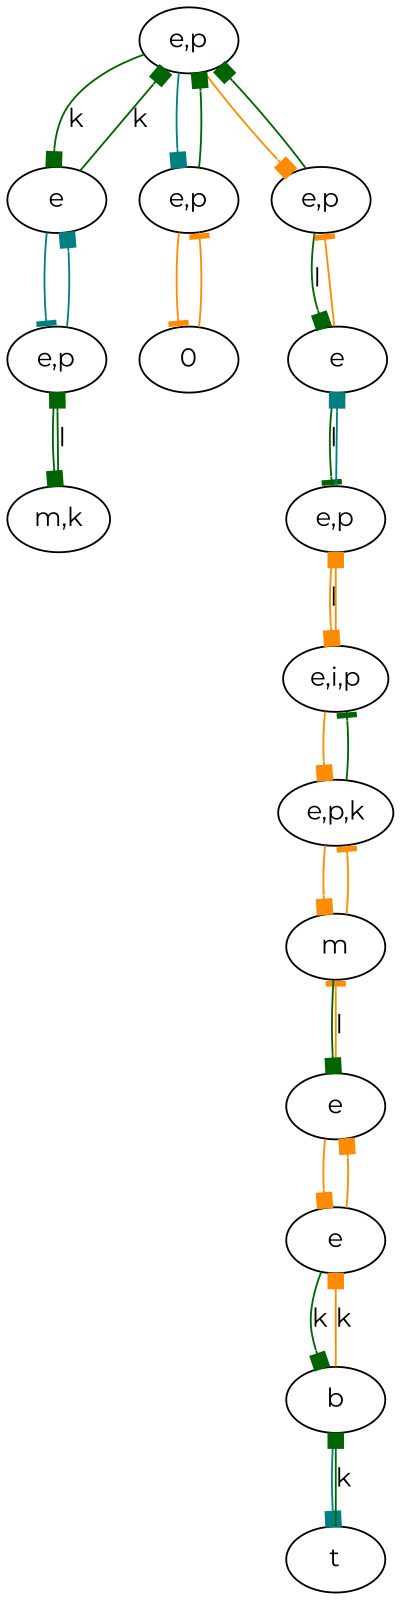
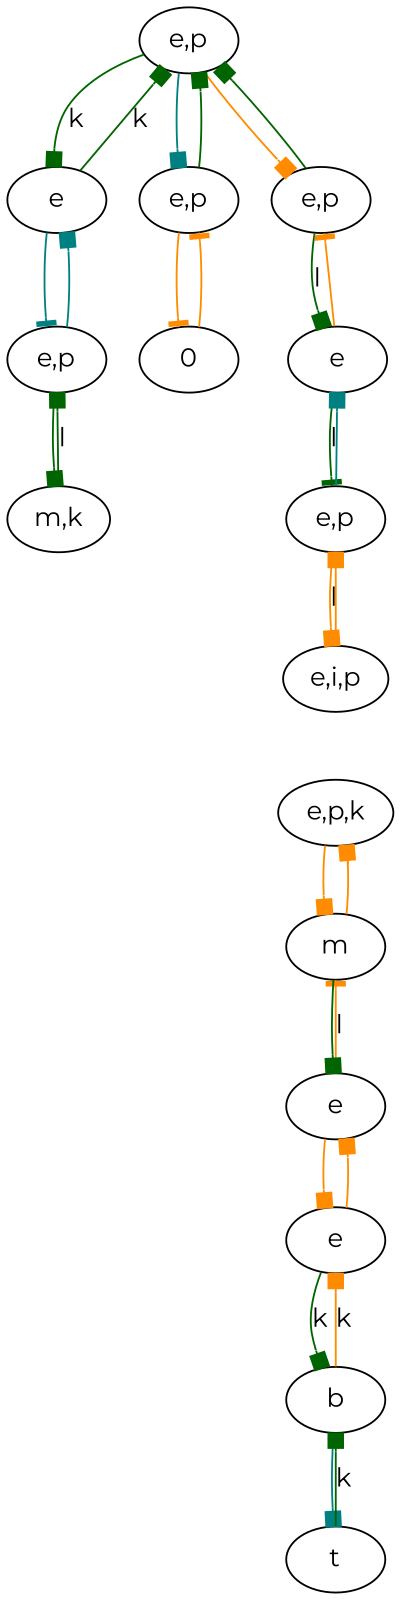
edge "e,i,p" -> "e,p,k": removed
edge "e,p,k" -> "e,i,p": removed
edge "m" -> "e,p,k": arrowhead tee -> box
